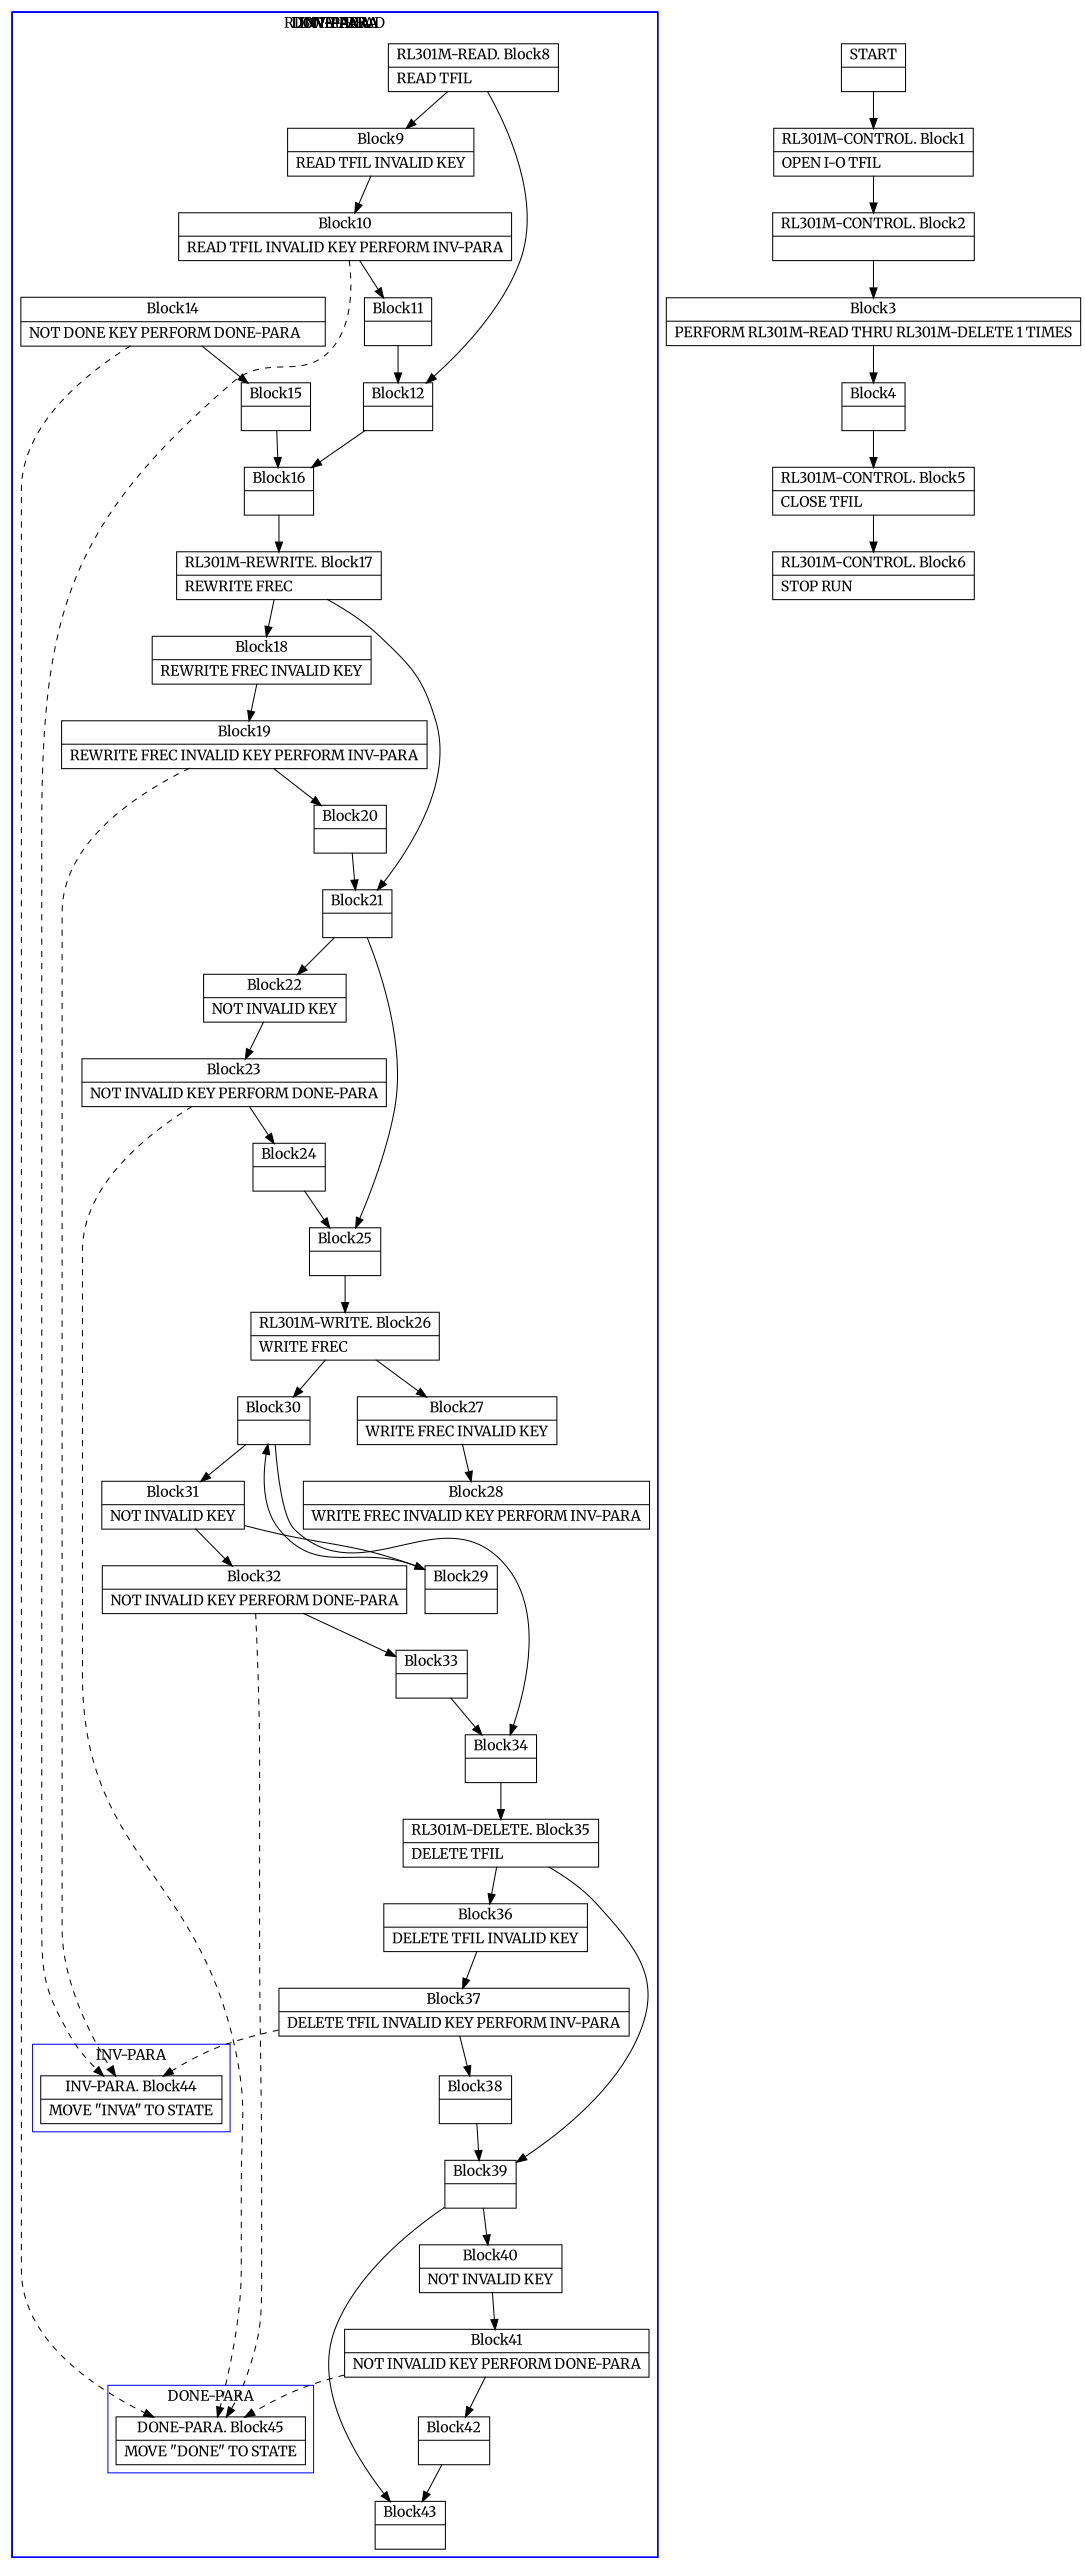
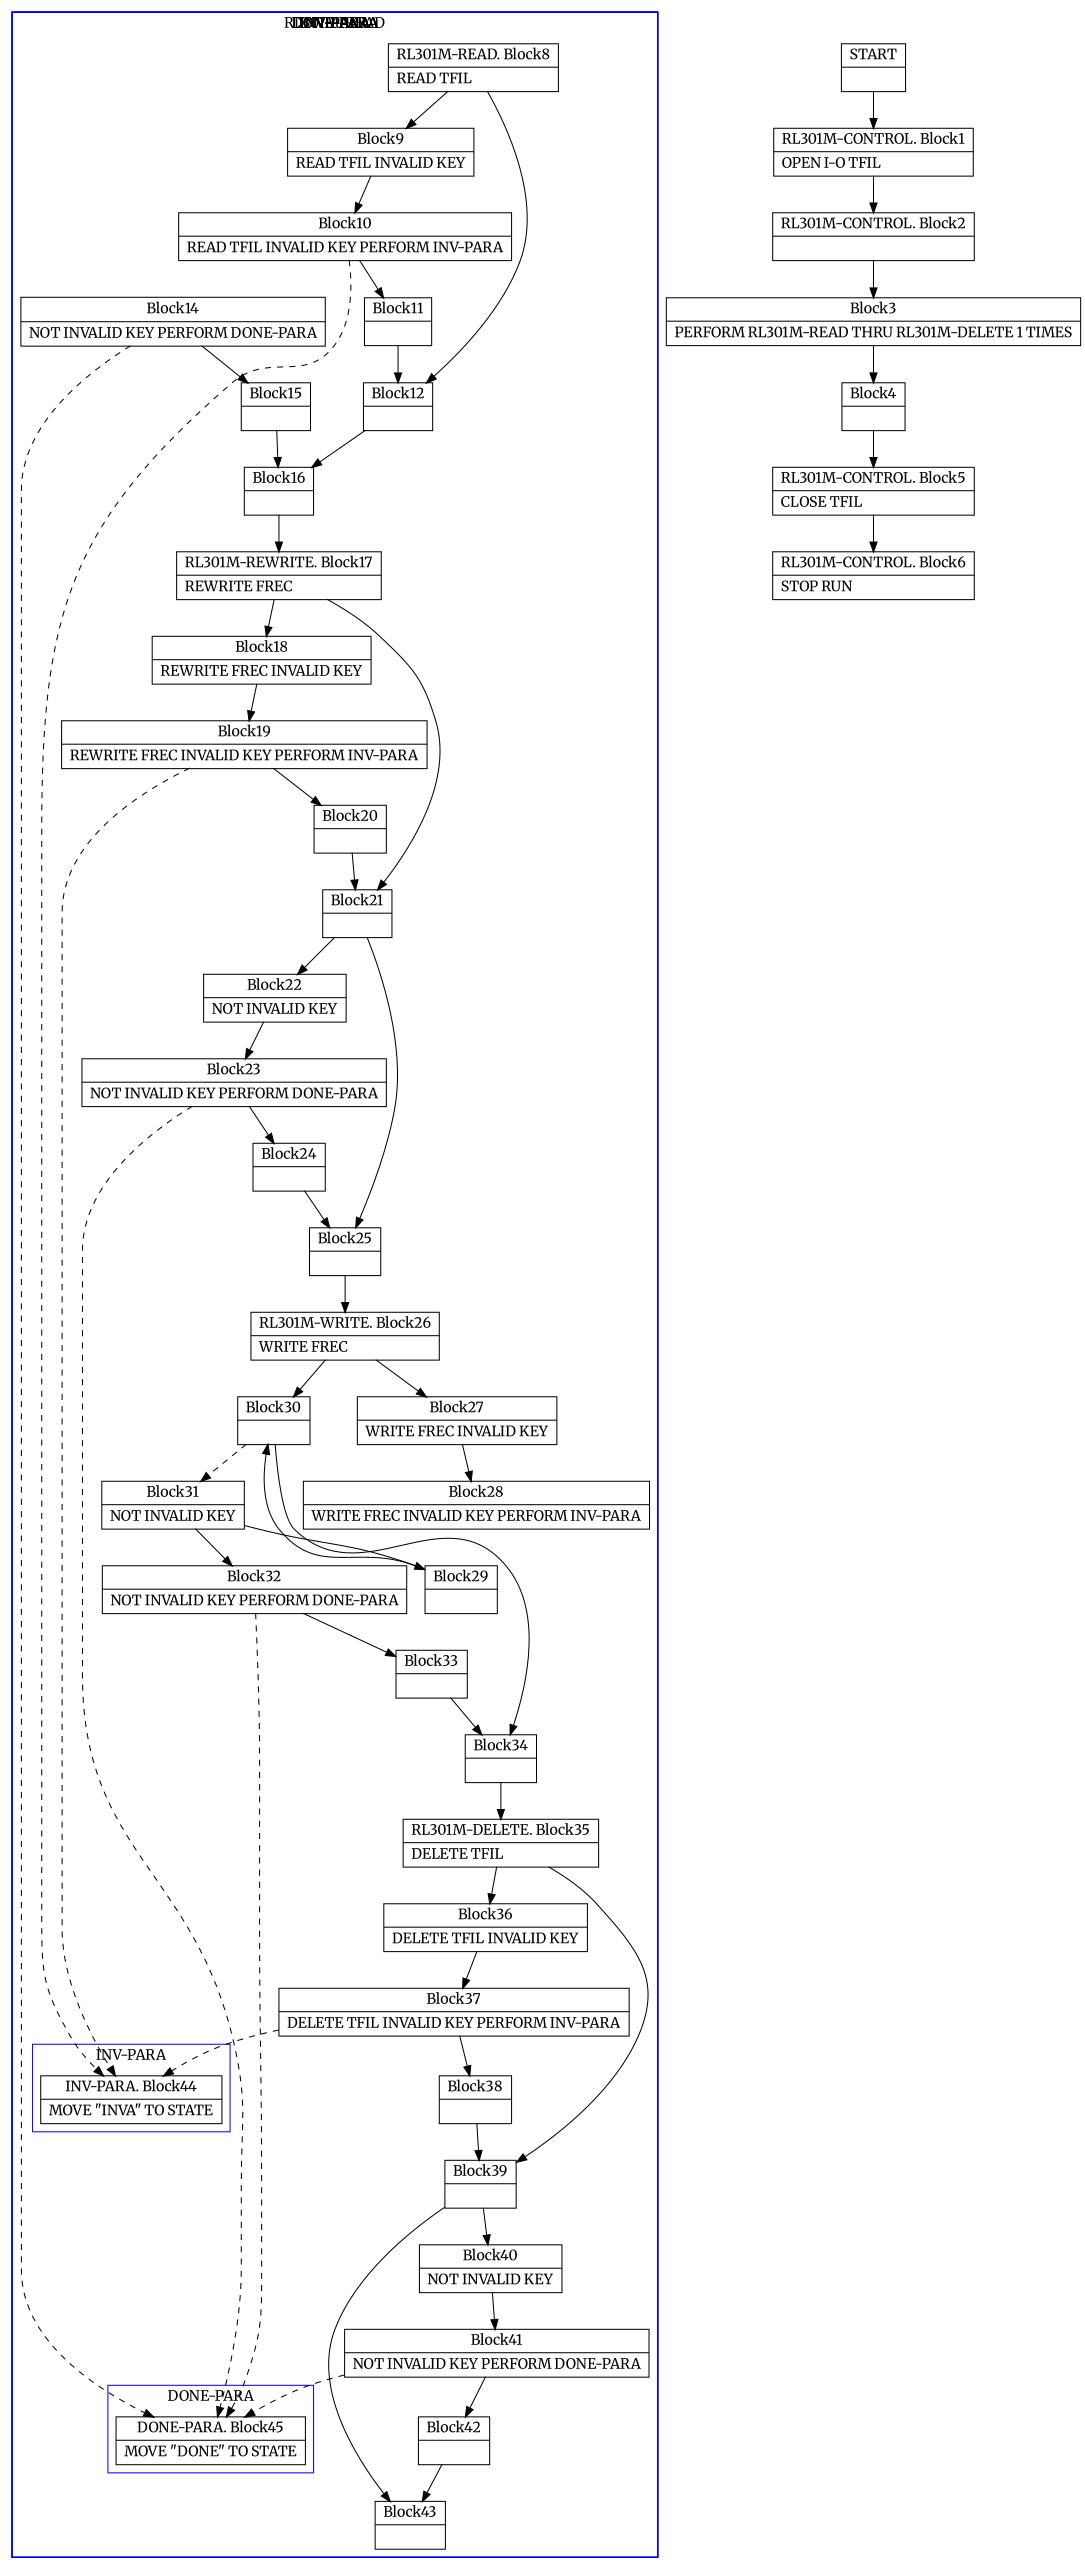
node "Block14": text "NOT DONE KEY PERFORM DONE-PARA" -> "NOT INVALID KEY PERFORM DONE-PARA"
edge "Block30" -> "Block31": style solid -> dashed
